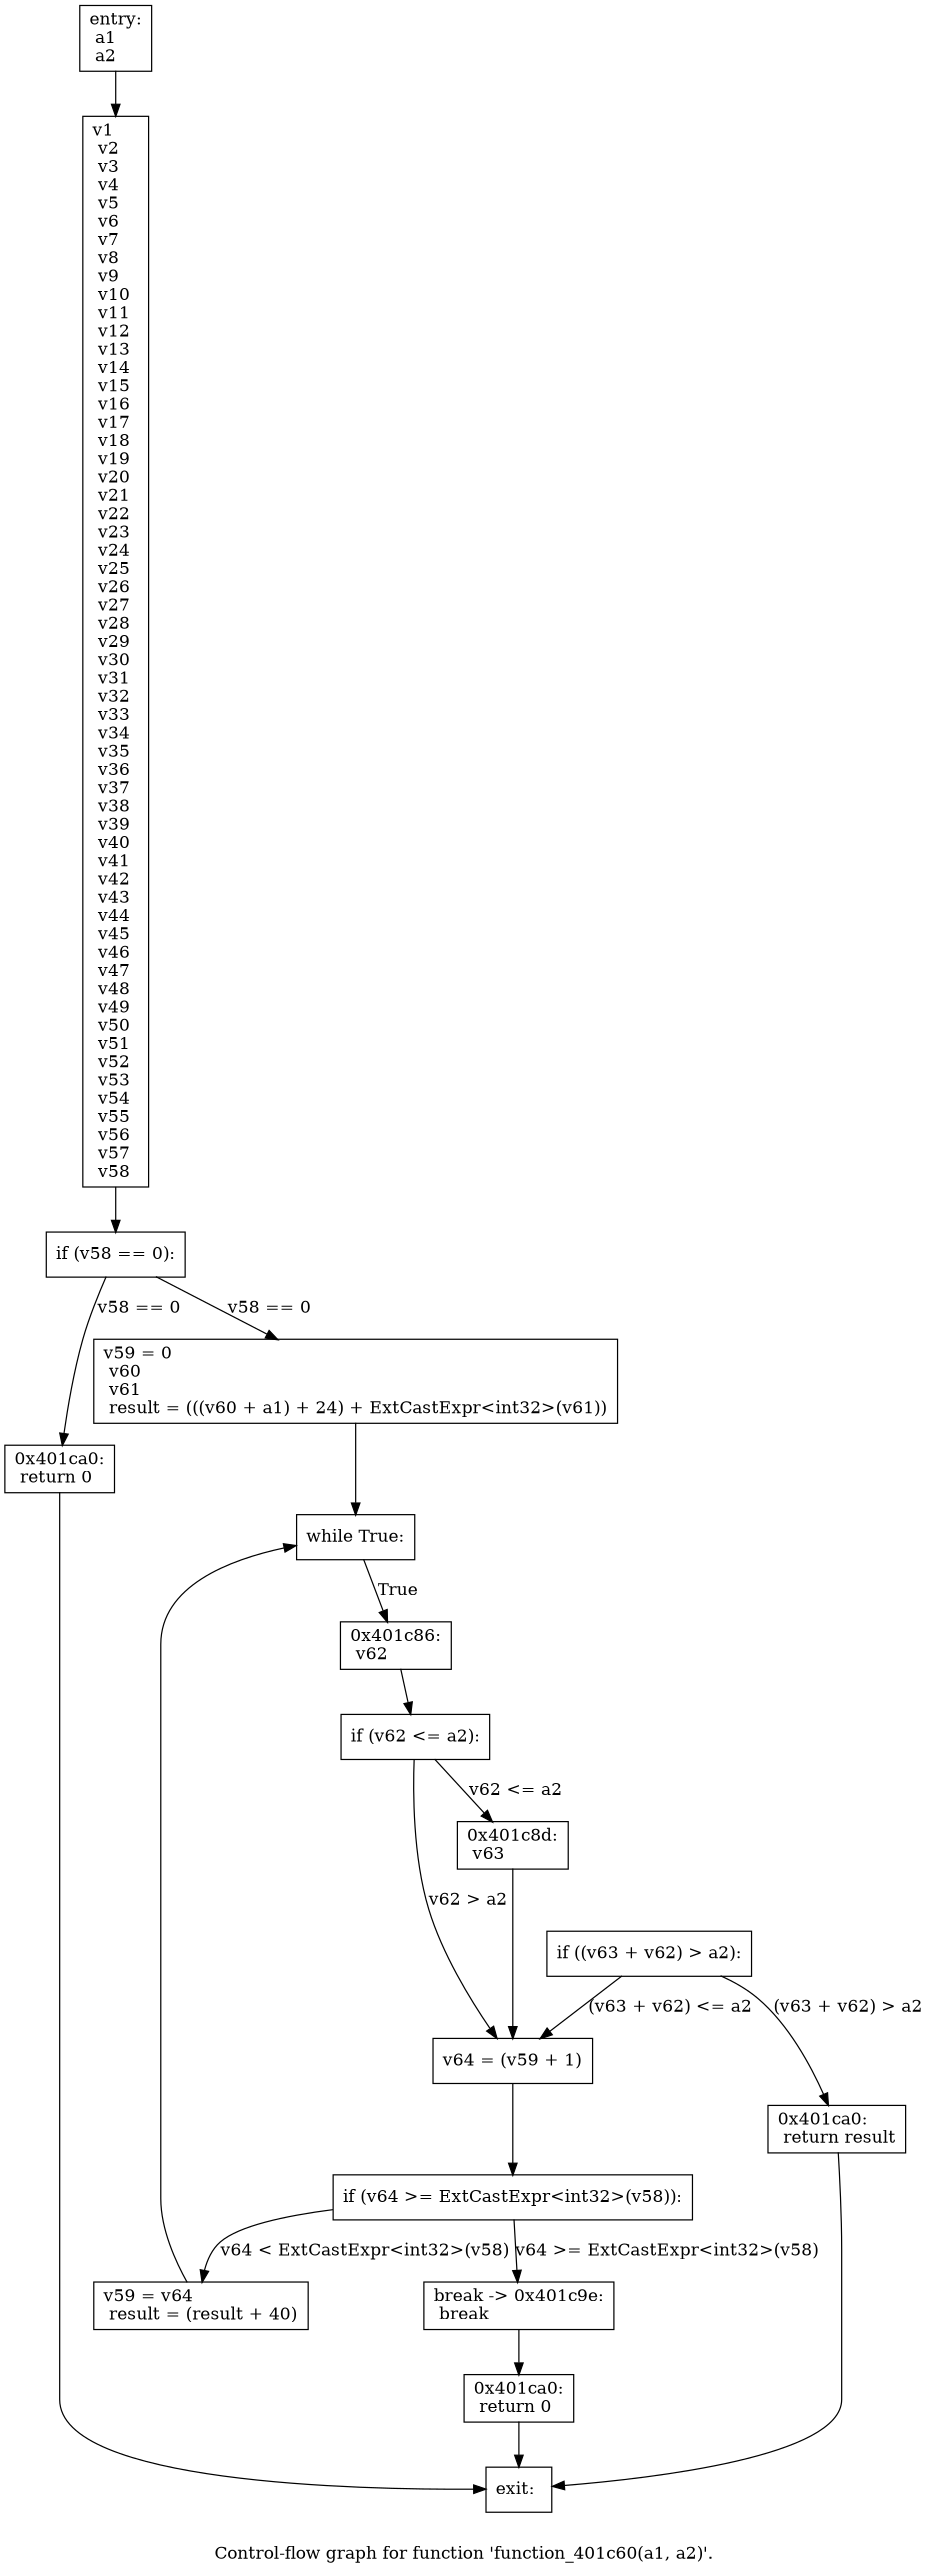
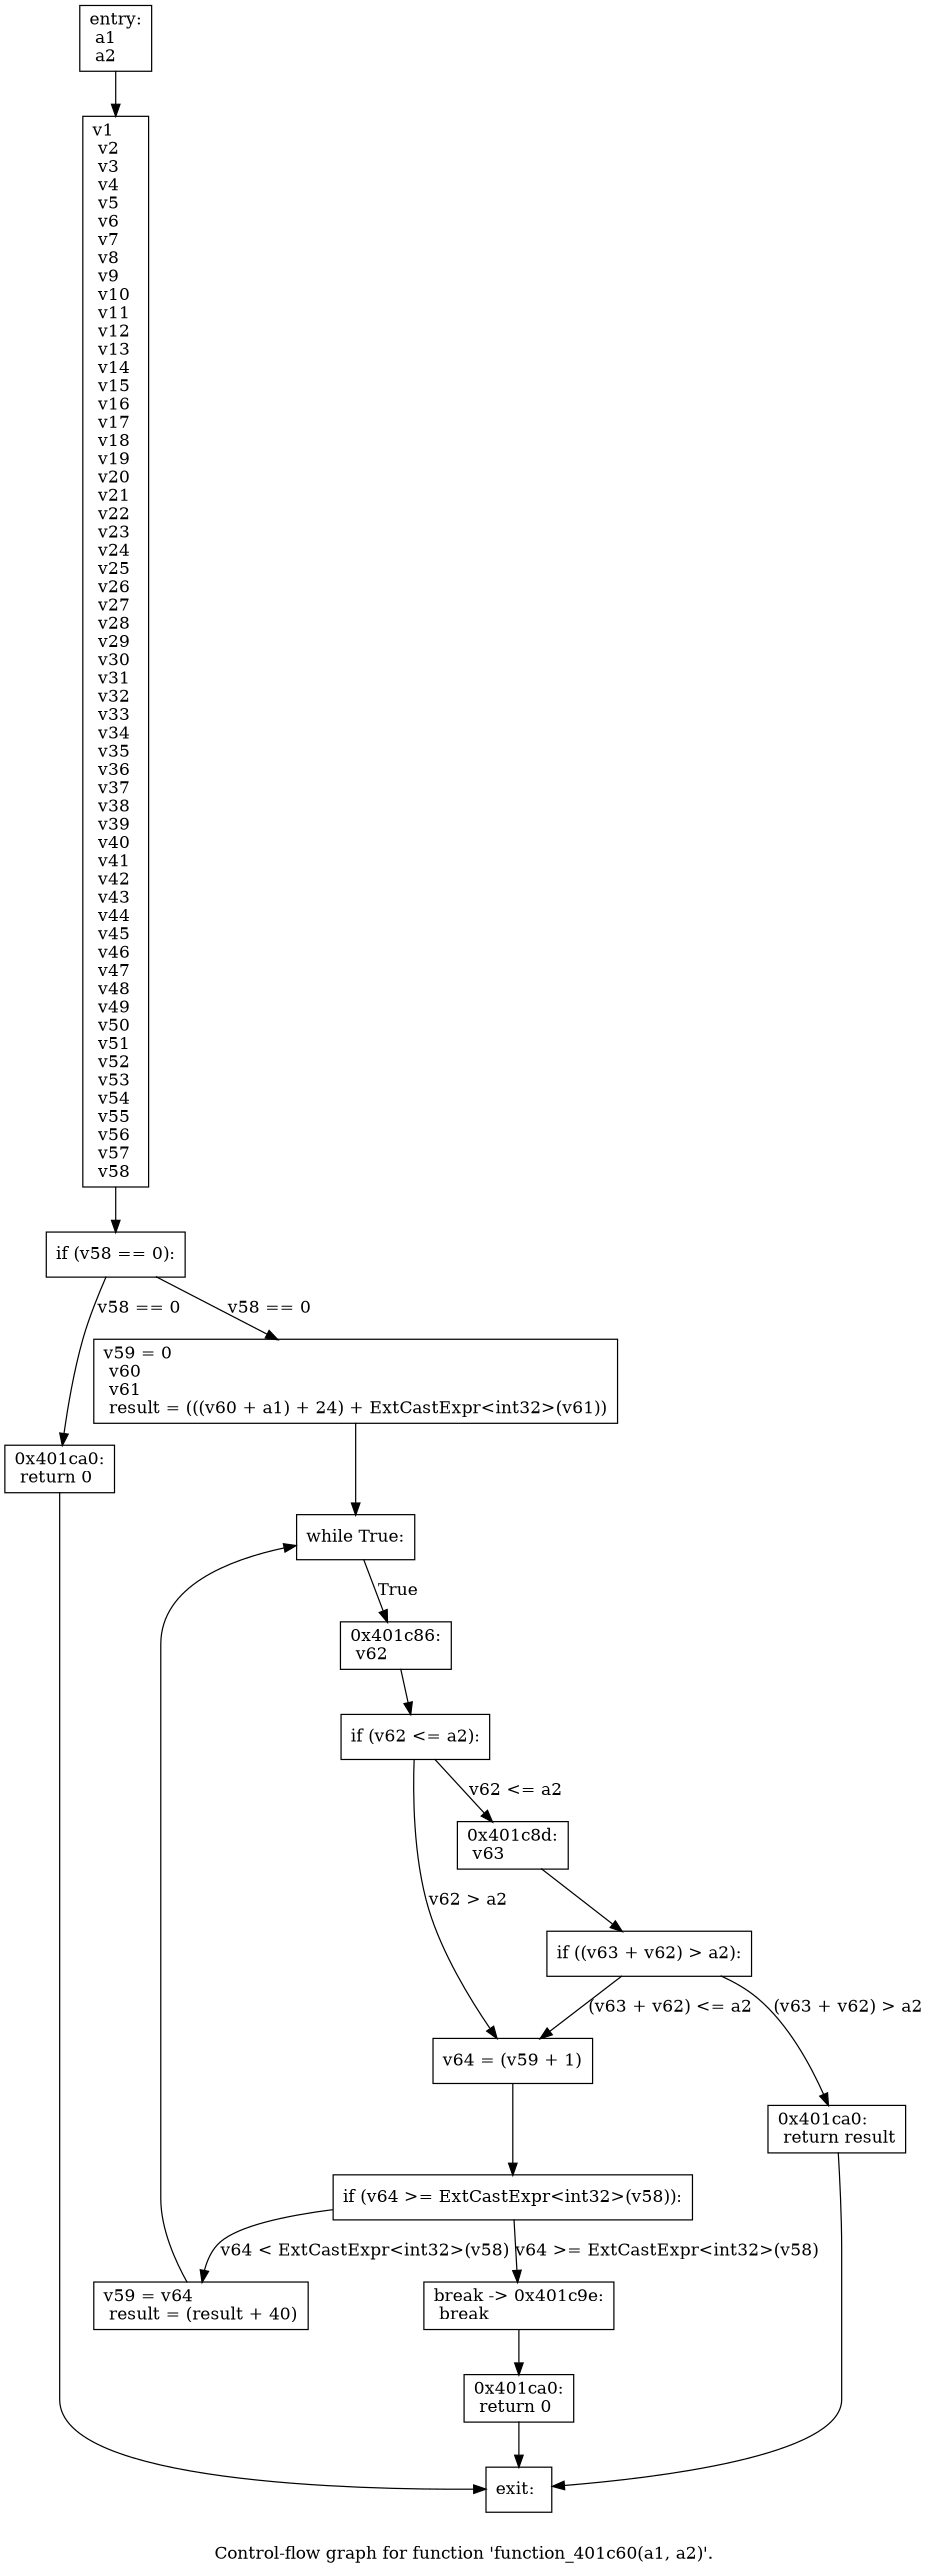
edge "0x401c8d:" -> "v64 = (v59 + 1)": now "0x401c8d:" -> "if ((v63 + v62) > a2):"
